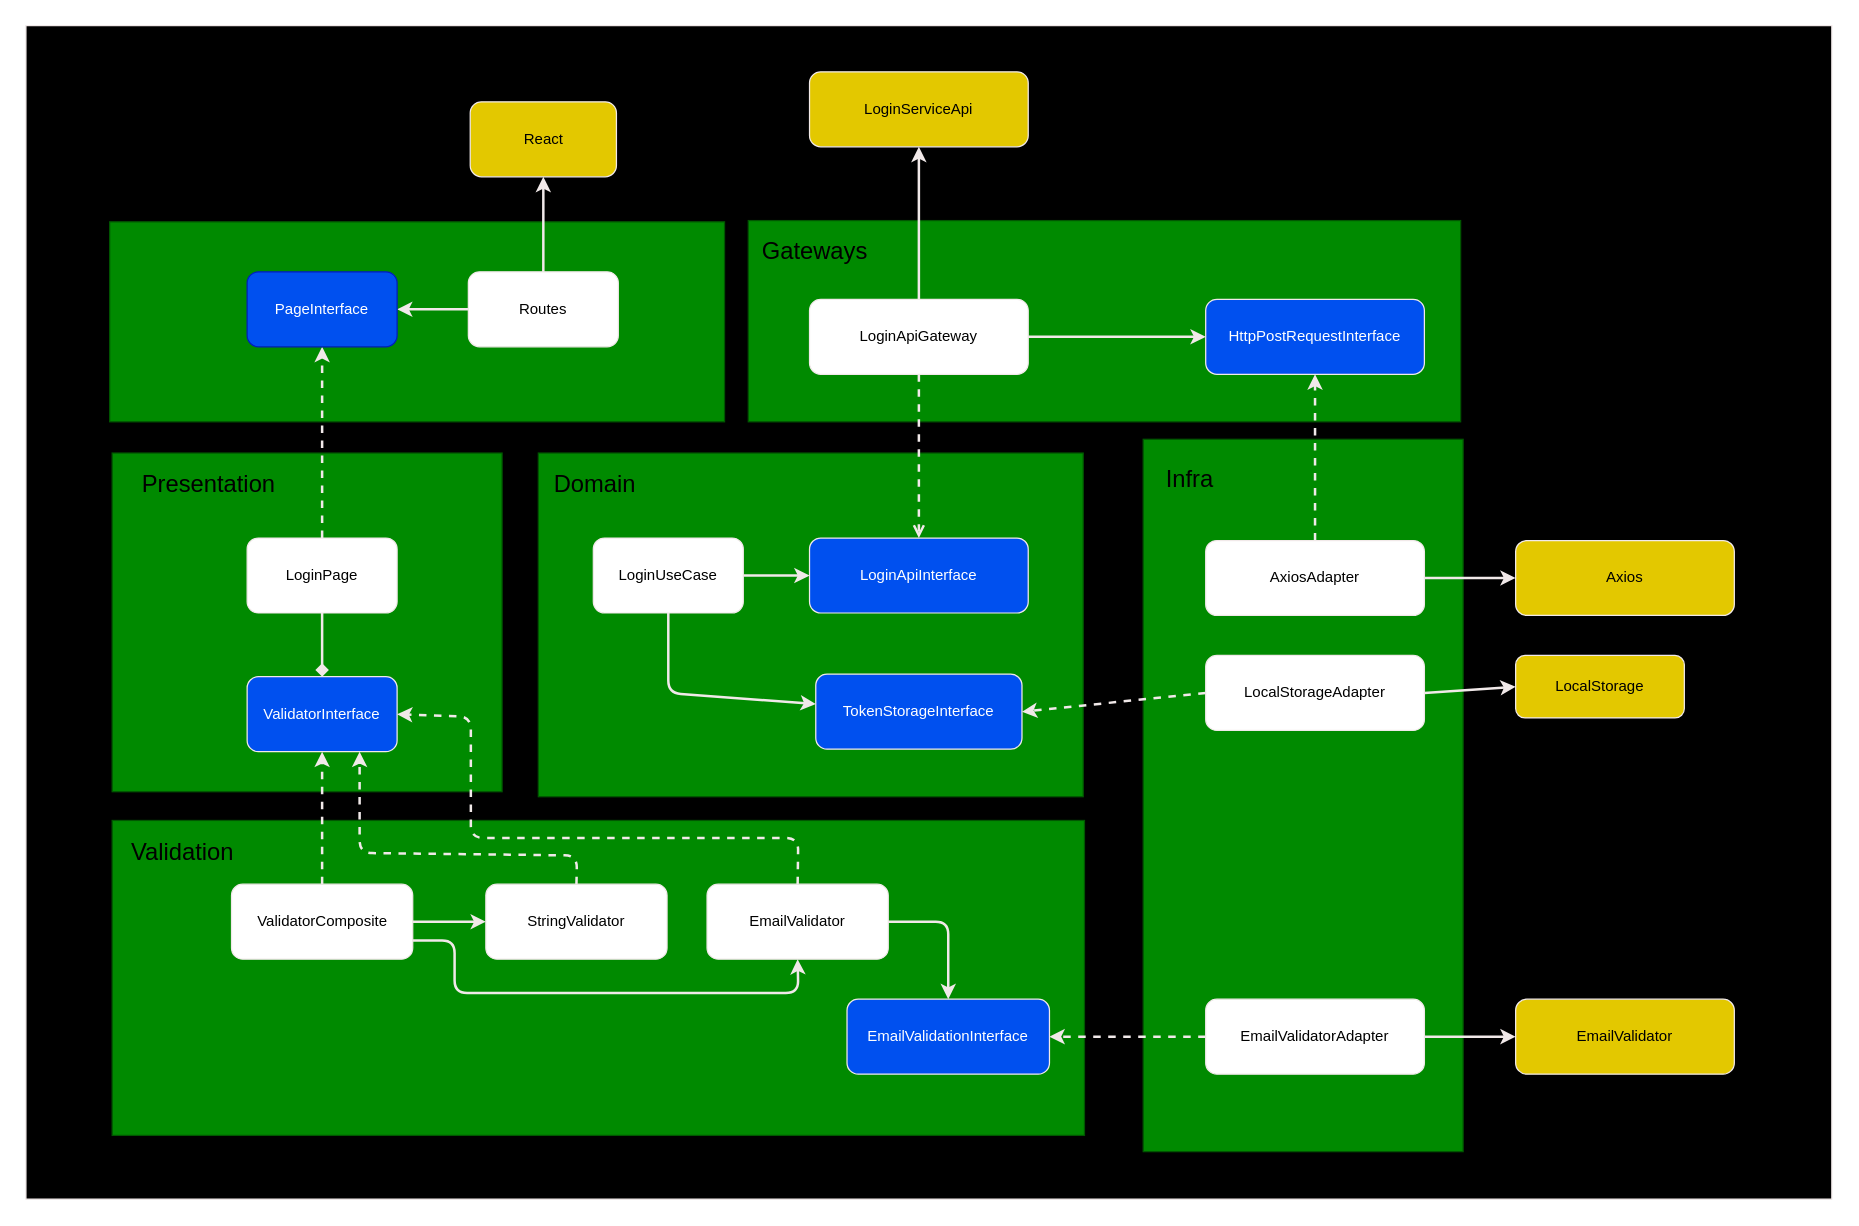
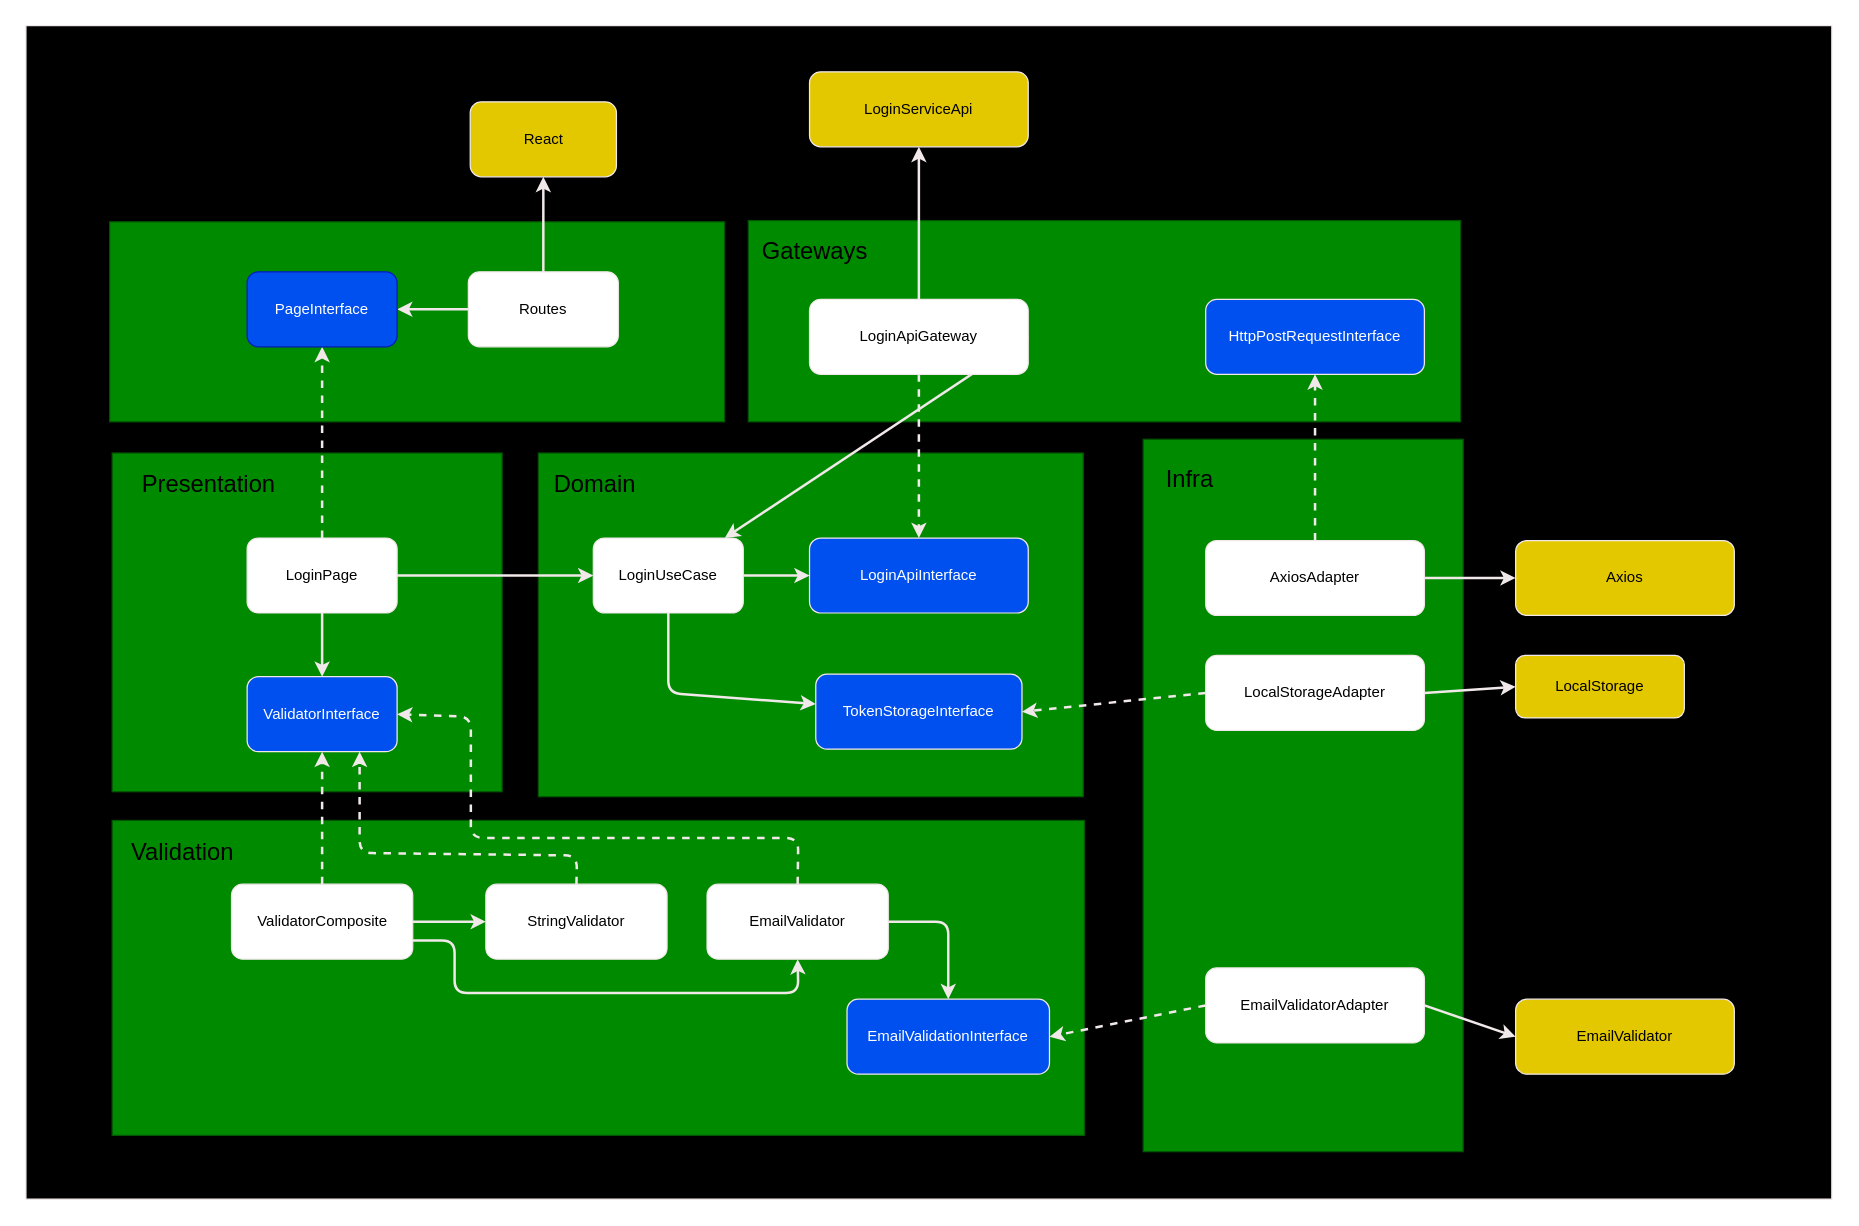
edge "LoginApiGateway" -> "HttpPostRequestInterface": now "LoginApiGateway" -> "LoginUseCase"
edge "LoginApiGateway" -> "LoginApiInterface": arrowhead open -> classic
edge "LoginPage" -> "LoginUseCase": added
edge "LoginPage" -> "ValidatorInterface": arrowhead diamond -> classic
node "EmailValidatorAdapter": moved (1315, 1037) -> (1315, 1006)
